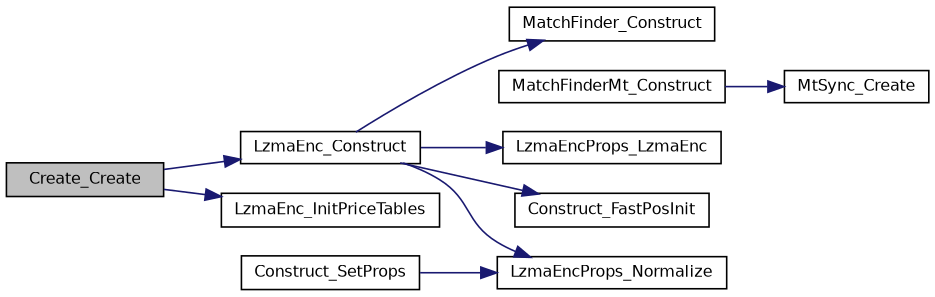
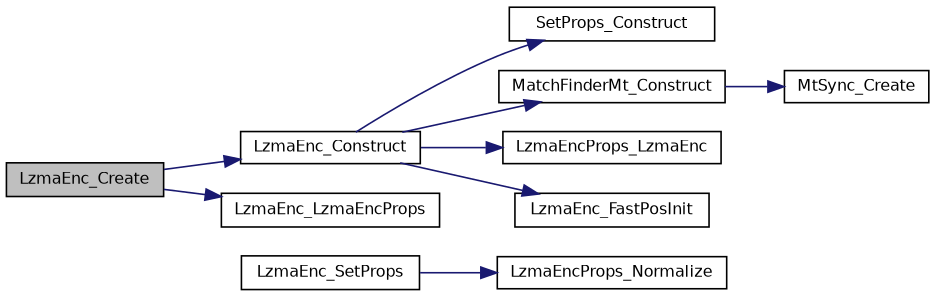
node "MatchFinder_Construct": label "MatchFinder_Construct" -> "SetProps_Construct"
node "Create_Create": label "Create_Create" -> "LzmaEnc_Create"
edge "LzmaEnc_Construct" -> "LzmaEncProps_Normalize": now "LzmaEnc_Construct" -> "MatchFinderMt_Construct"
node "LzmaEnc_InitPriceTables": label "LzmaEnc_InitPriceTables" -> "LzmaEnc_LzmaEncProps"
node "Construct_FastPosInit": label "Construct_FastPosInit" -> "LzmaEnc_FastPosInit"
node "Construct_SetProps": label "Construct_SetProps" -> "LzmaEnc_SetProps"
